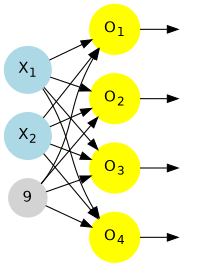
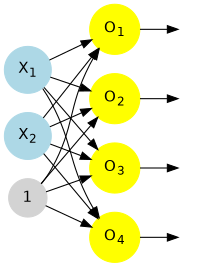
node "9": label "9" -> "1"
